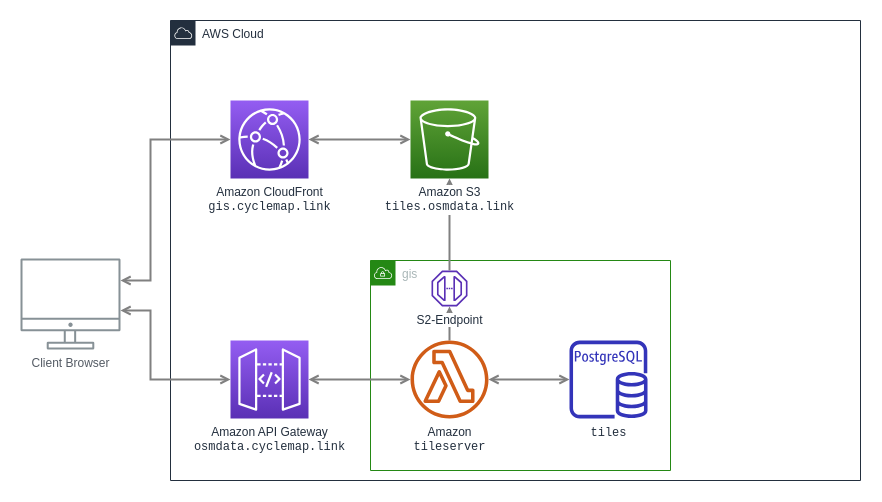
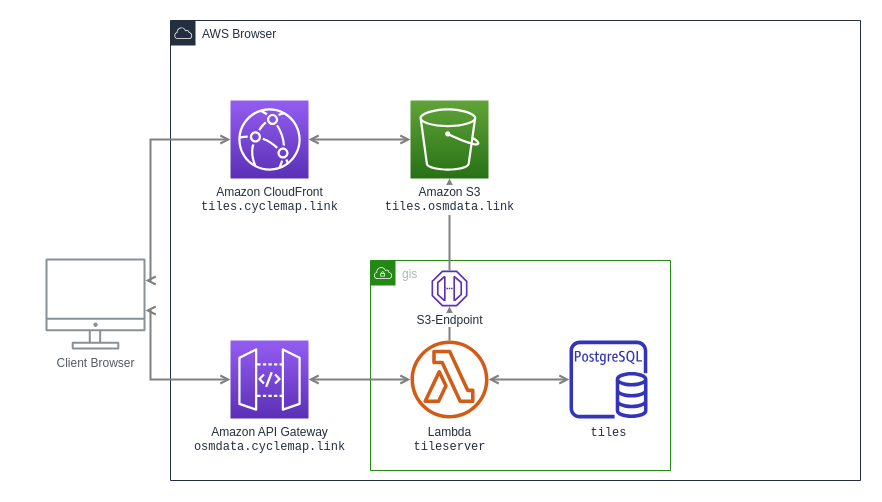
node "AWS Cloud": label "AWS Cloud" -> "AWS Browser"
node "Amazon CloudFront gis.cyclemap.link": label "Amazon CloudFront gis.cyclemap.link" -> "Amazon CloudFront tiles.cyclemap.link"
node "Client Browser": moved (71, 304) -> (96, 304)
node "S2-Endpoint": label "S2-Endpoint" -> "S3-Endpoint"
node "Amazon tileserver": label "Amazon tileserver" -> "Lambda tileserver"
